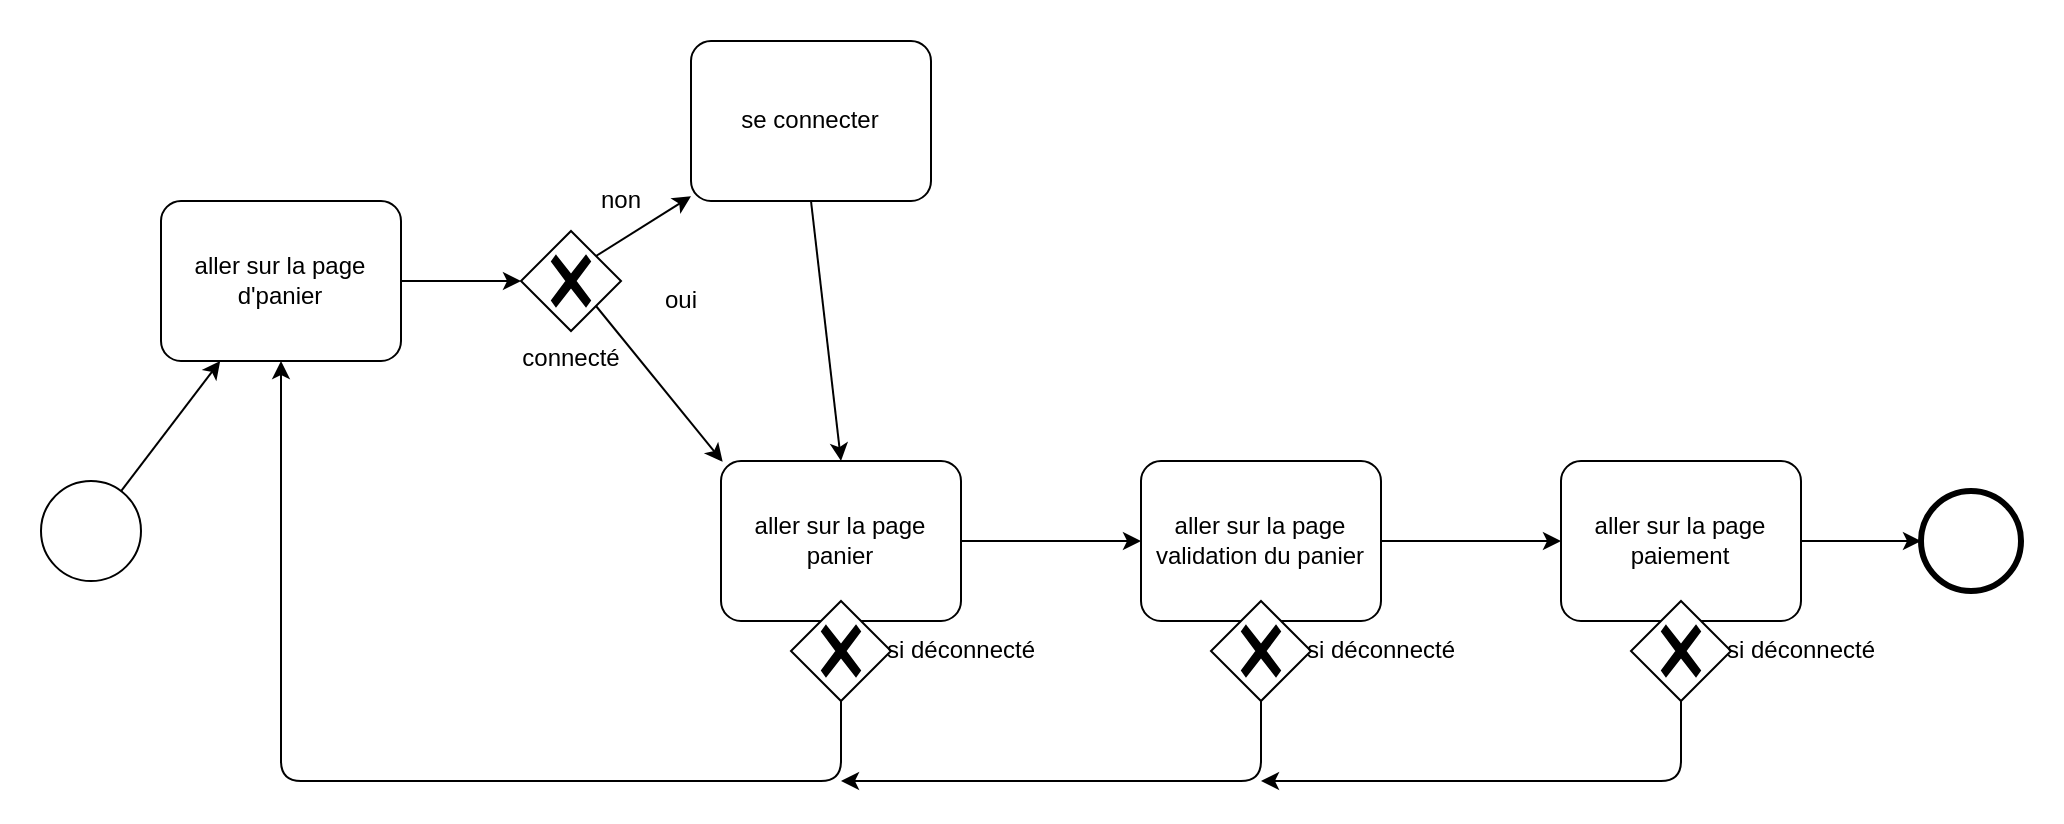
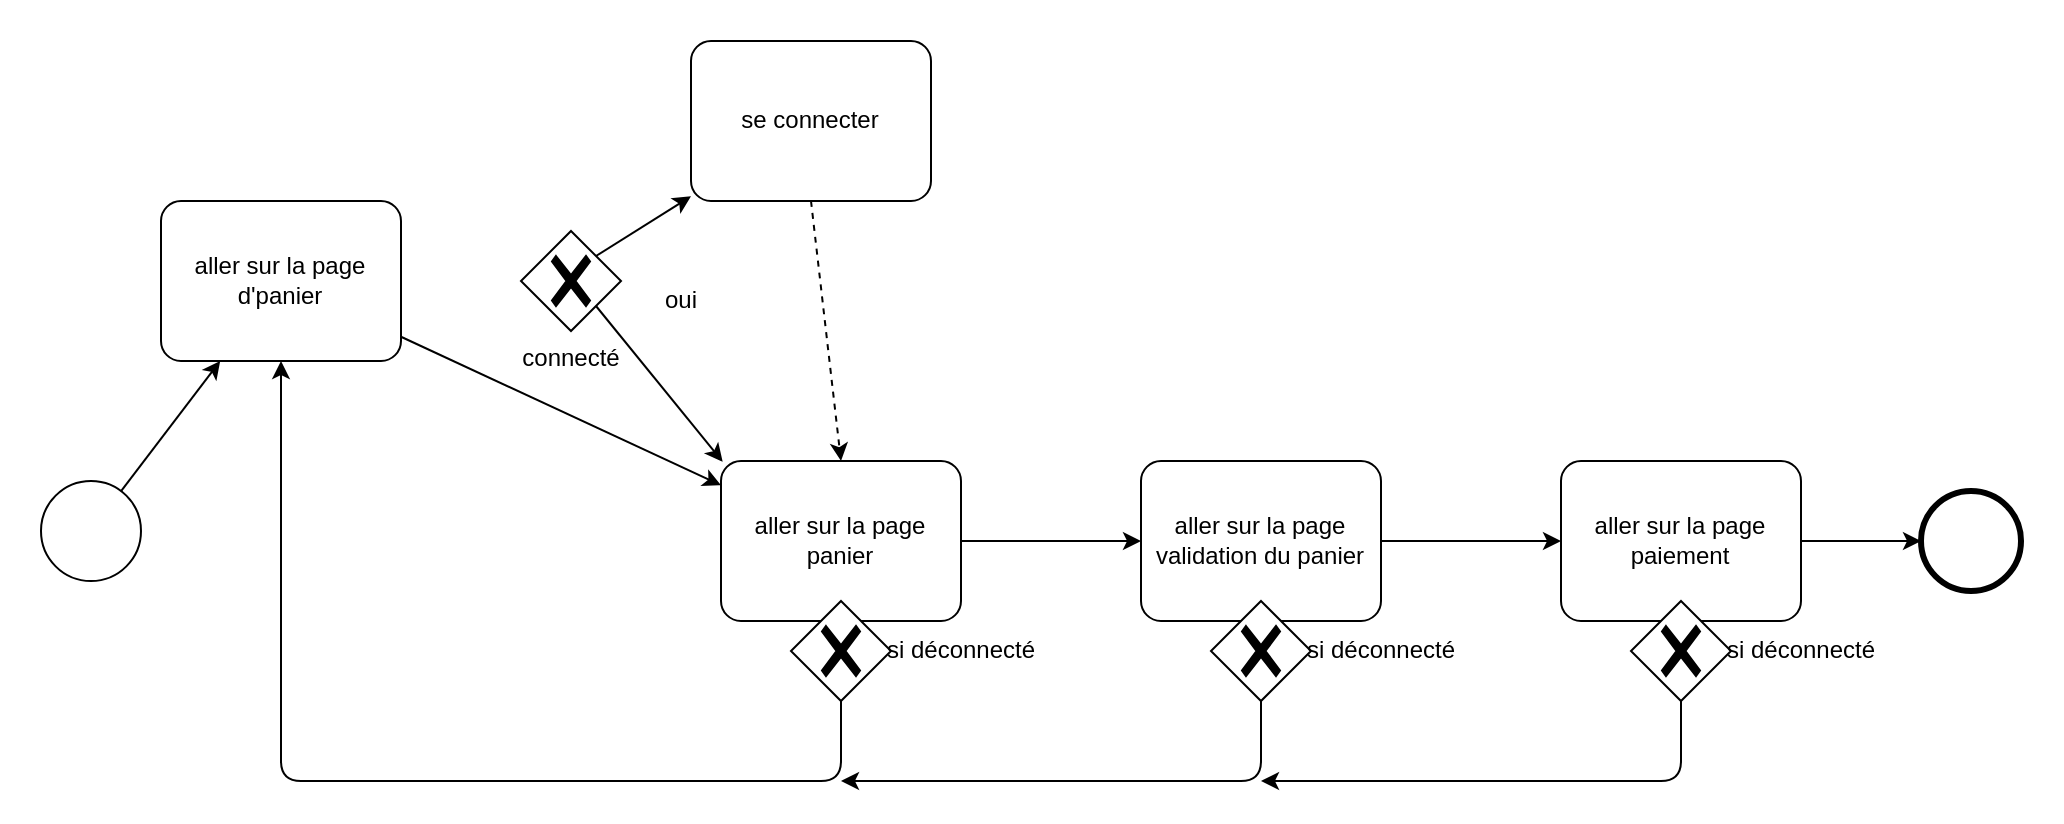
node "non": removed
edge "aller sur la page d'panier" -> "connecté": now "aller sur la page d'panier" -> "aller sur la page panier"
edge "se connecter" -> "aller sur la page panier": style solid -> dashed
